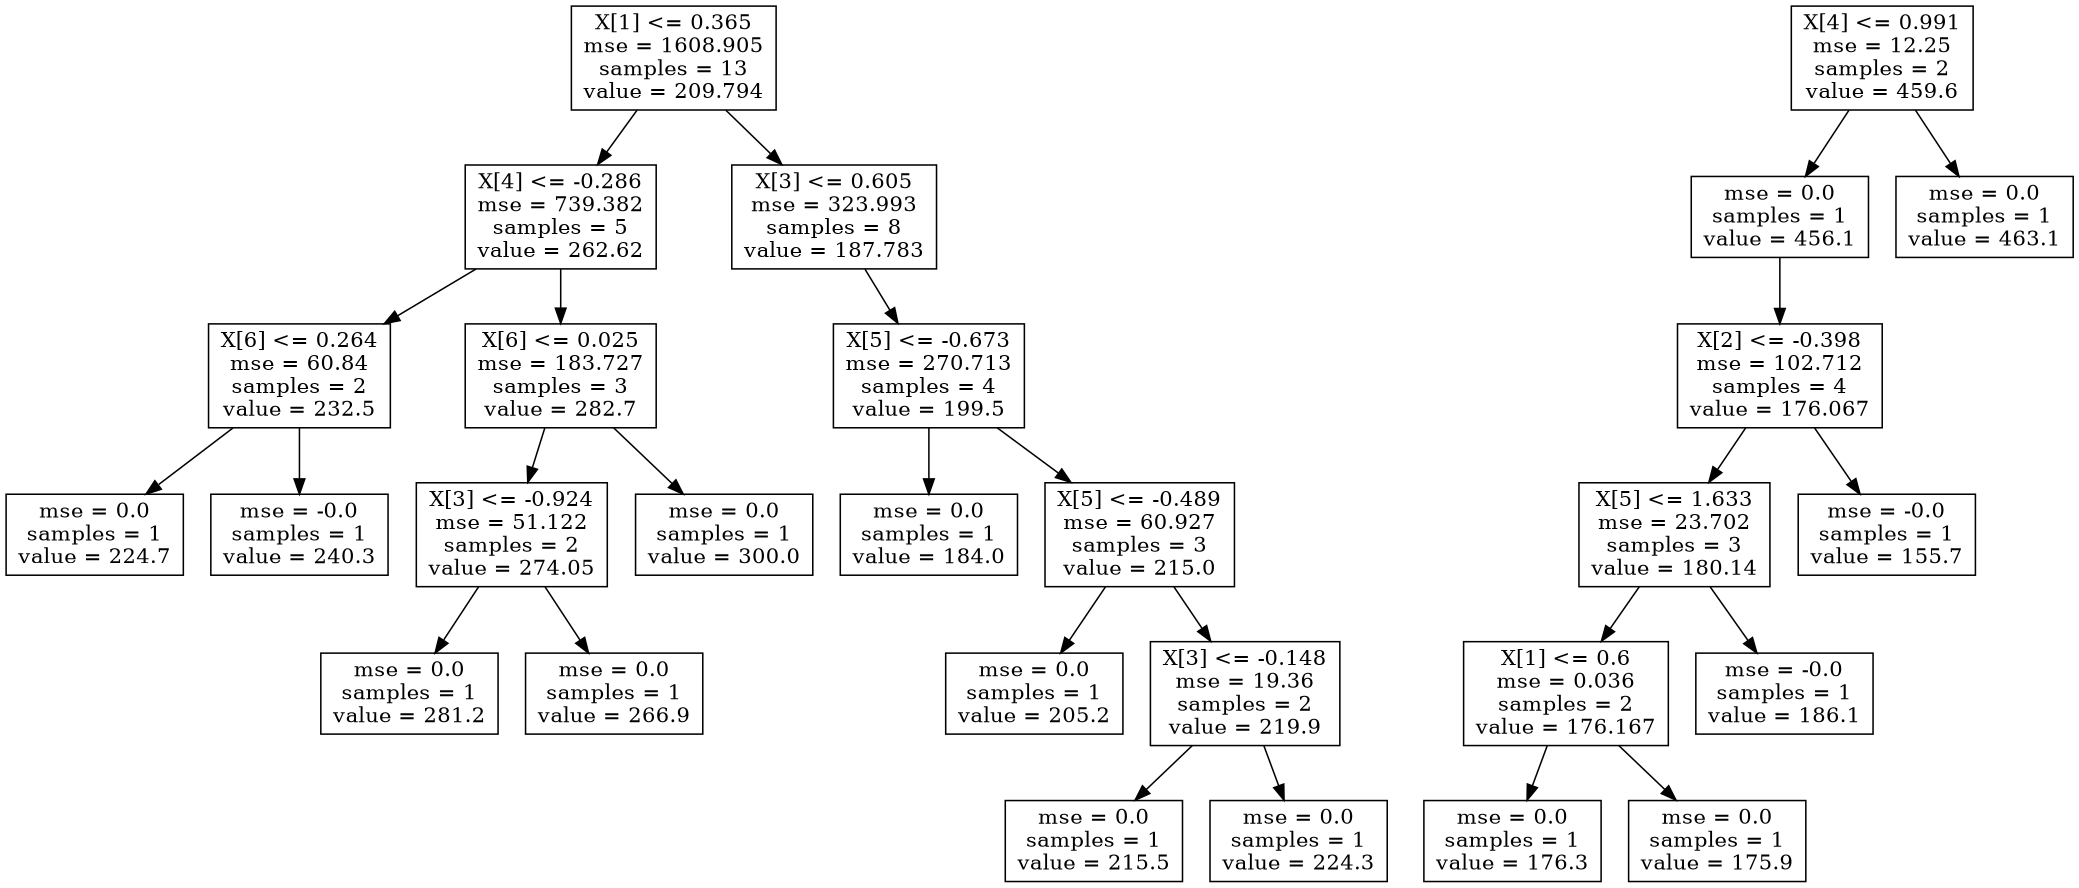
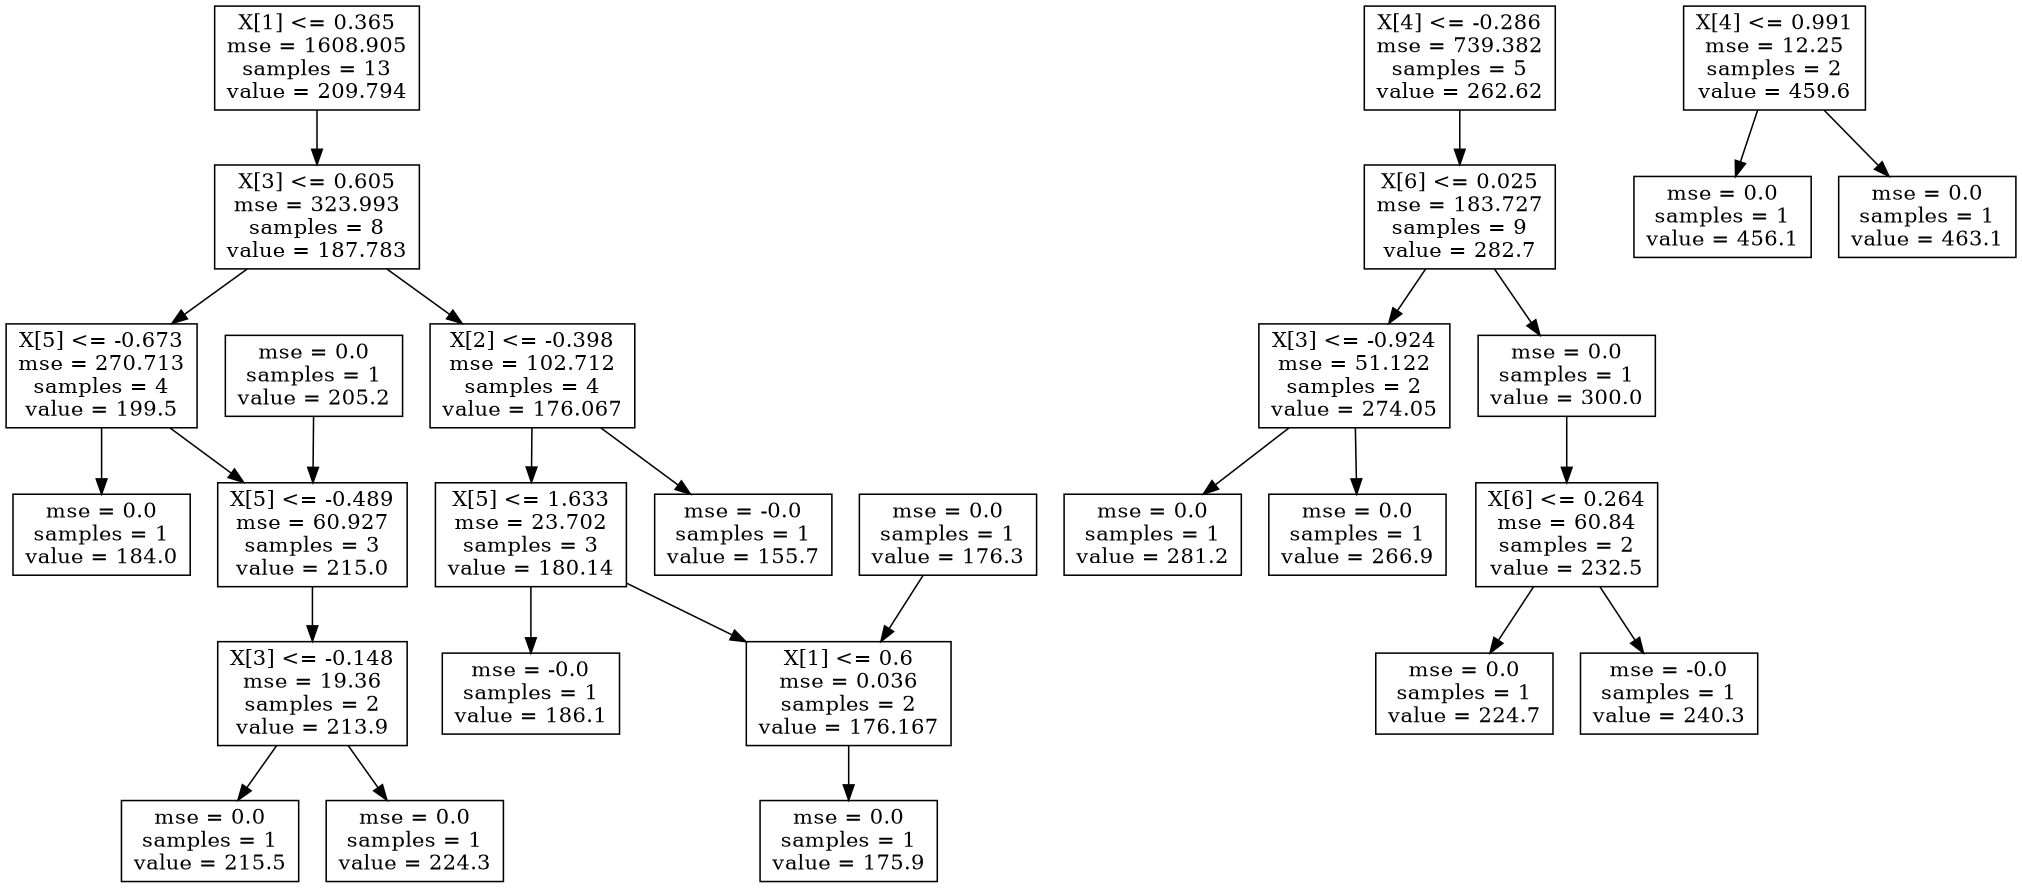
edge "X[1] <= 0.365 mse = 1608.905 samples = 13 value = 209.794" -> "X[4] <= -0.286 mse = 739.382 samples = 5 value = 262.62": removed
edge "mse = 0.0 samples = 1 value = 456.1" -> "X[2] <= -0.398 mse = 102.712 samples = 4 value = 176.067": now "X[3] <= 0.605 mse = 323.993 samples = 8 value = 187.783" -> "X[2] <= -0.398 mse = 102.712 samples = 4 value = 176.067"
edge "X[4] <= -0.286 mse = 739.382 samples = 5 value = 262.62" -> "X[6] <= 0.264 mse = 60.84 samples = 2 value = 232.5": now "mse = 0.0 samples = 1 value = 300.0" -> "X[6] <= 0.264 mse = 60.84 samples = 2 value = 232.5"
node "X[6] <= 0.025 mse = 183.727 samples = 3 value = 282.7": label "X[6] <= 0.025 mse = 183.727 samples = 3 value = 282.7" -> "X[6] <= 0.025 mse = 183.727 samples = 9 value = 282.7"
edge "X[5] <= -0.489 mse = 60.927 samples = 3 value = 215.0" -> "mse = 0.0 samples = 1 value = 205.2": reversed
node "X[3] <= -0.148 mse = 19.36 samples = 2 value = 219.9": label "X[3] <= -0.148 mse = 19.36 samples = 2 value = 219.9" -> "X[3] <= -0.148 mse = 19.36 samples = 2 value = 213.9"
edge "X[1] <= 0.6 mse = 0.036 samples = 2 value = 176.167" -> "mse = 0.0 samples = 1 value = 176.3": reversed
